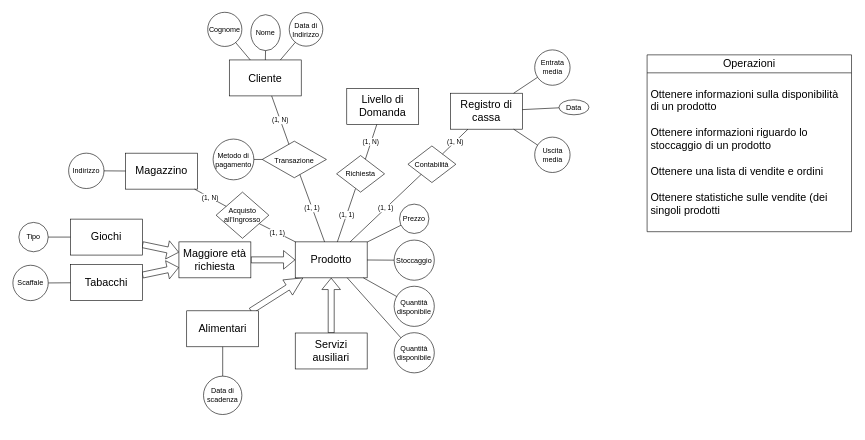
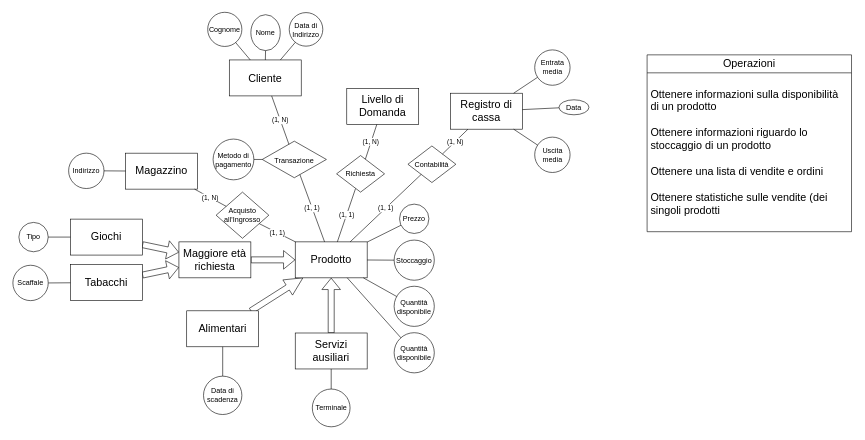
edge "Servizi ausiliari" -- "Terminale": added
node "Terminale": added
